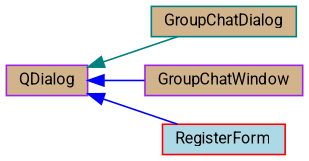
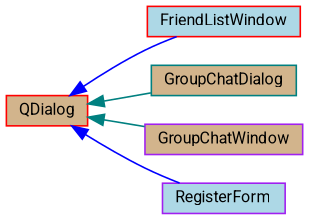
node "FriendListWindow": added
node "QDialog": color purple -> red
edge "GroupChatWindow" -> "QDialog": color blue -> teal
node "RegisterForm": color red -> purple
